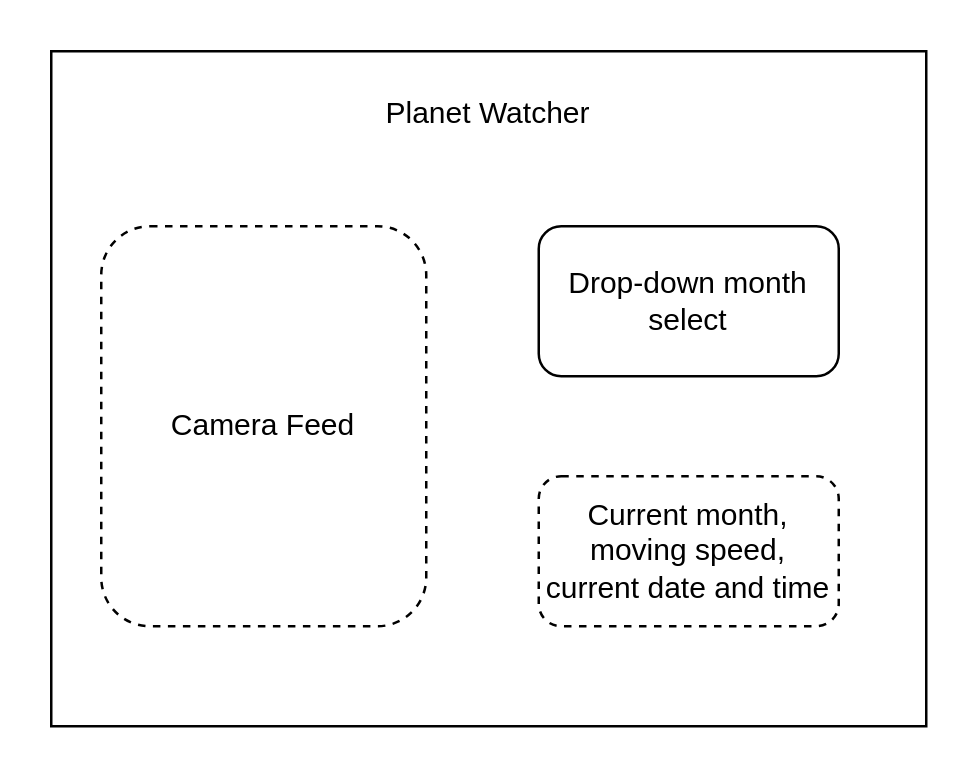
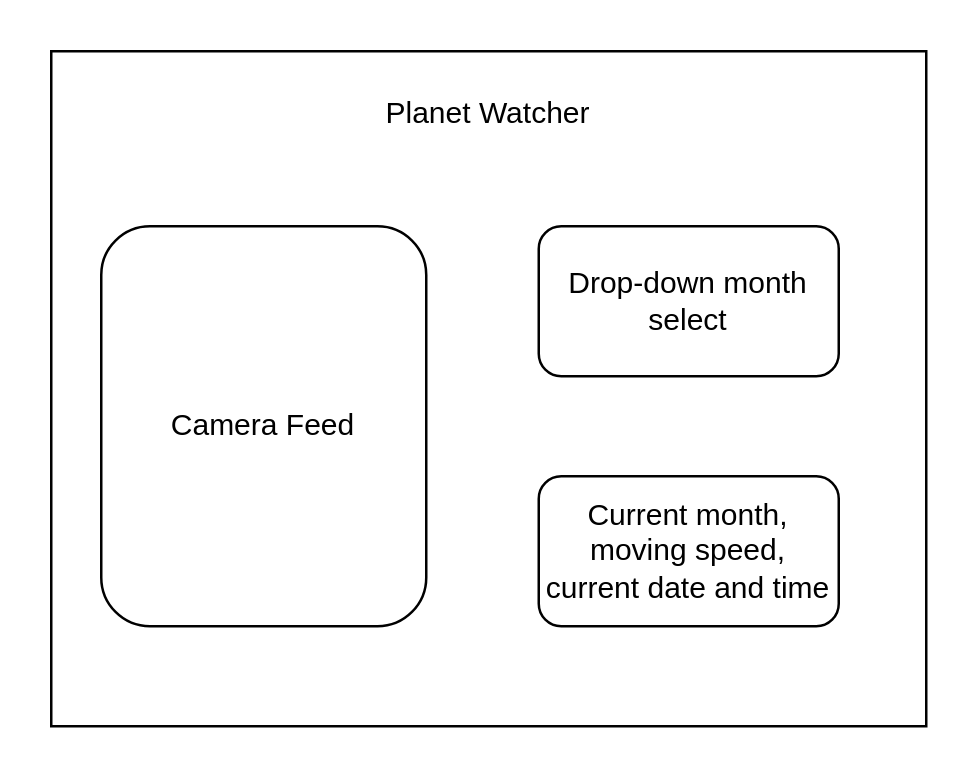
node "Camera Feed": style dashed -> solid
node "Current month, moving speed, current date and time": style dashed -> solid
